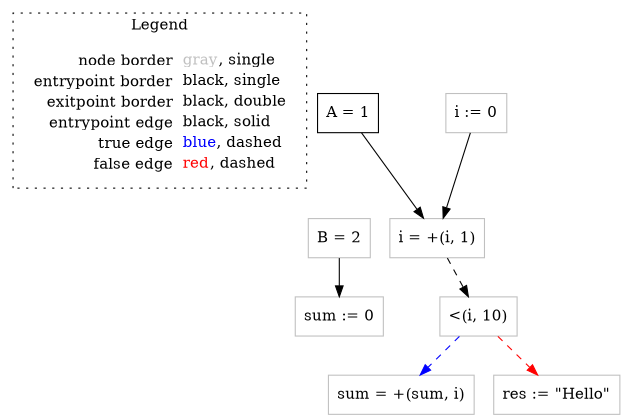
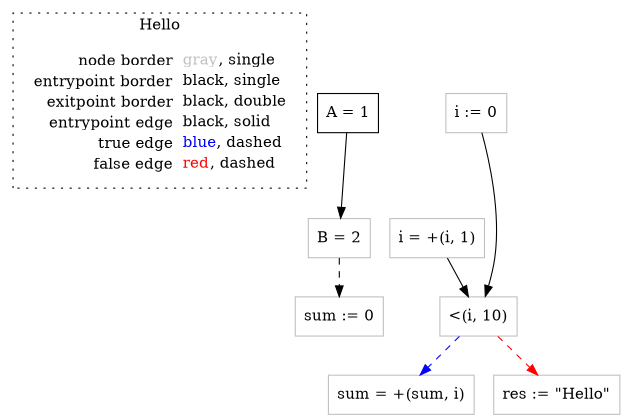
cluster "Legend": label "Legend" -> "Hello"
edge "i := 0" -> "i = +(i, 1)": now "i := 0" -> "<(i, 10)"
edge "A = 1" -> "i = +(i, 1)": now "A = 1" -> "B = 2"
edge "B = 2" -> "sum := 0": style solid -> dashed
edge "i = +(i, 1)" -> "<(i, 10)": style dashed -> solid
